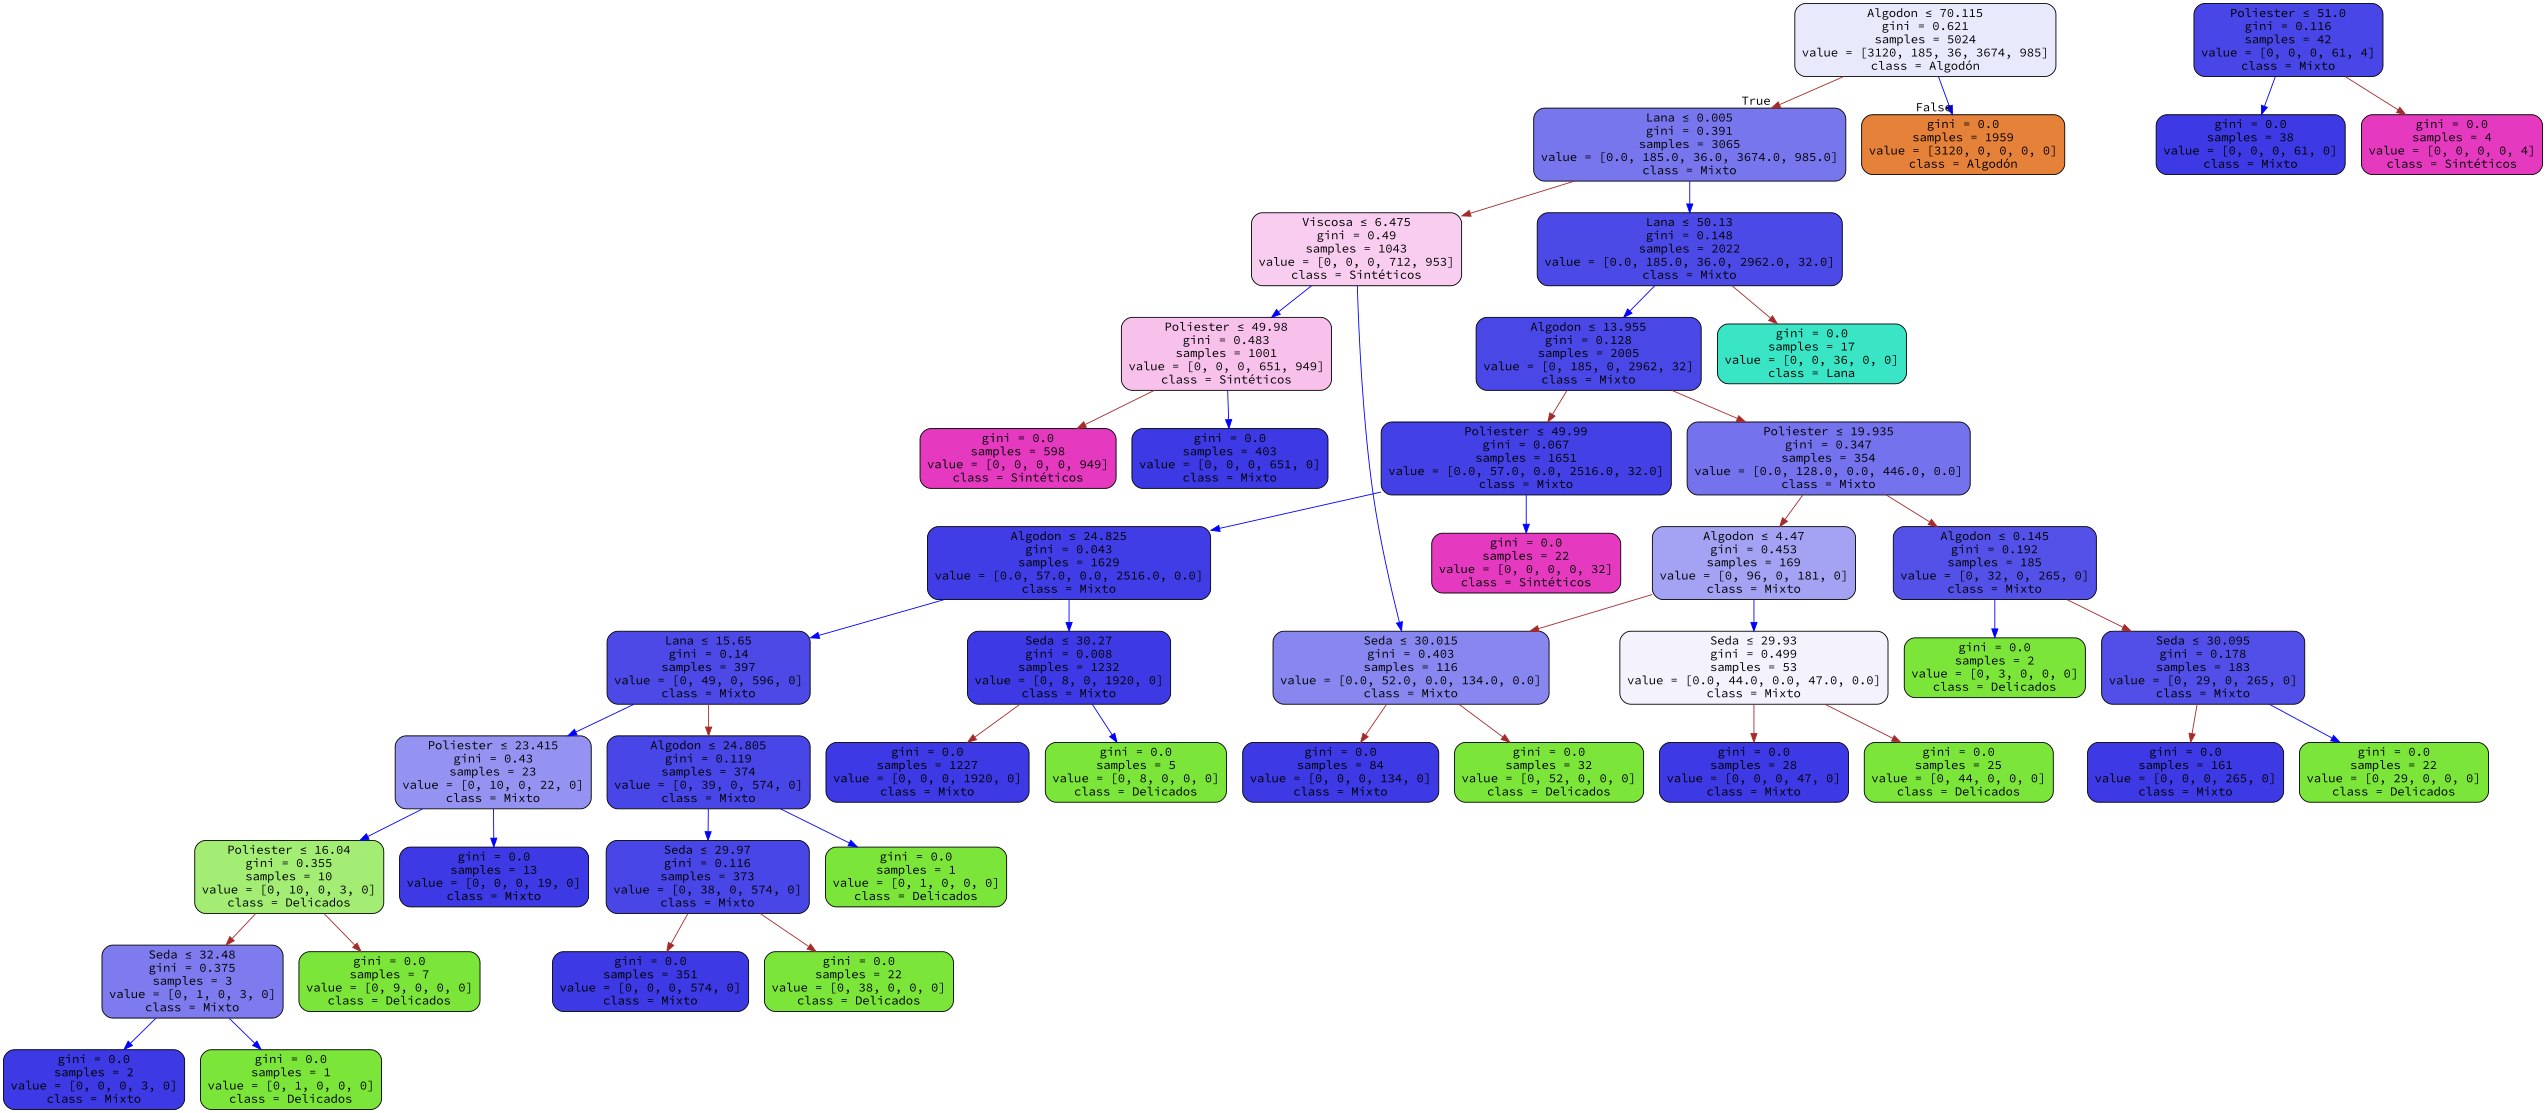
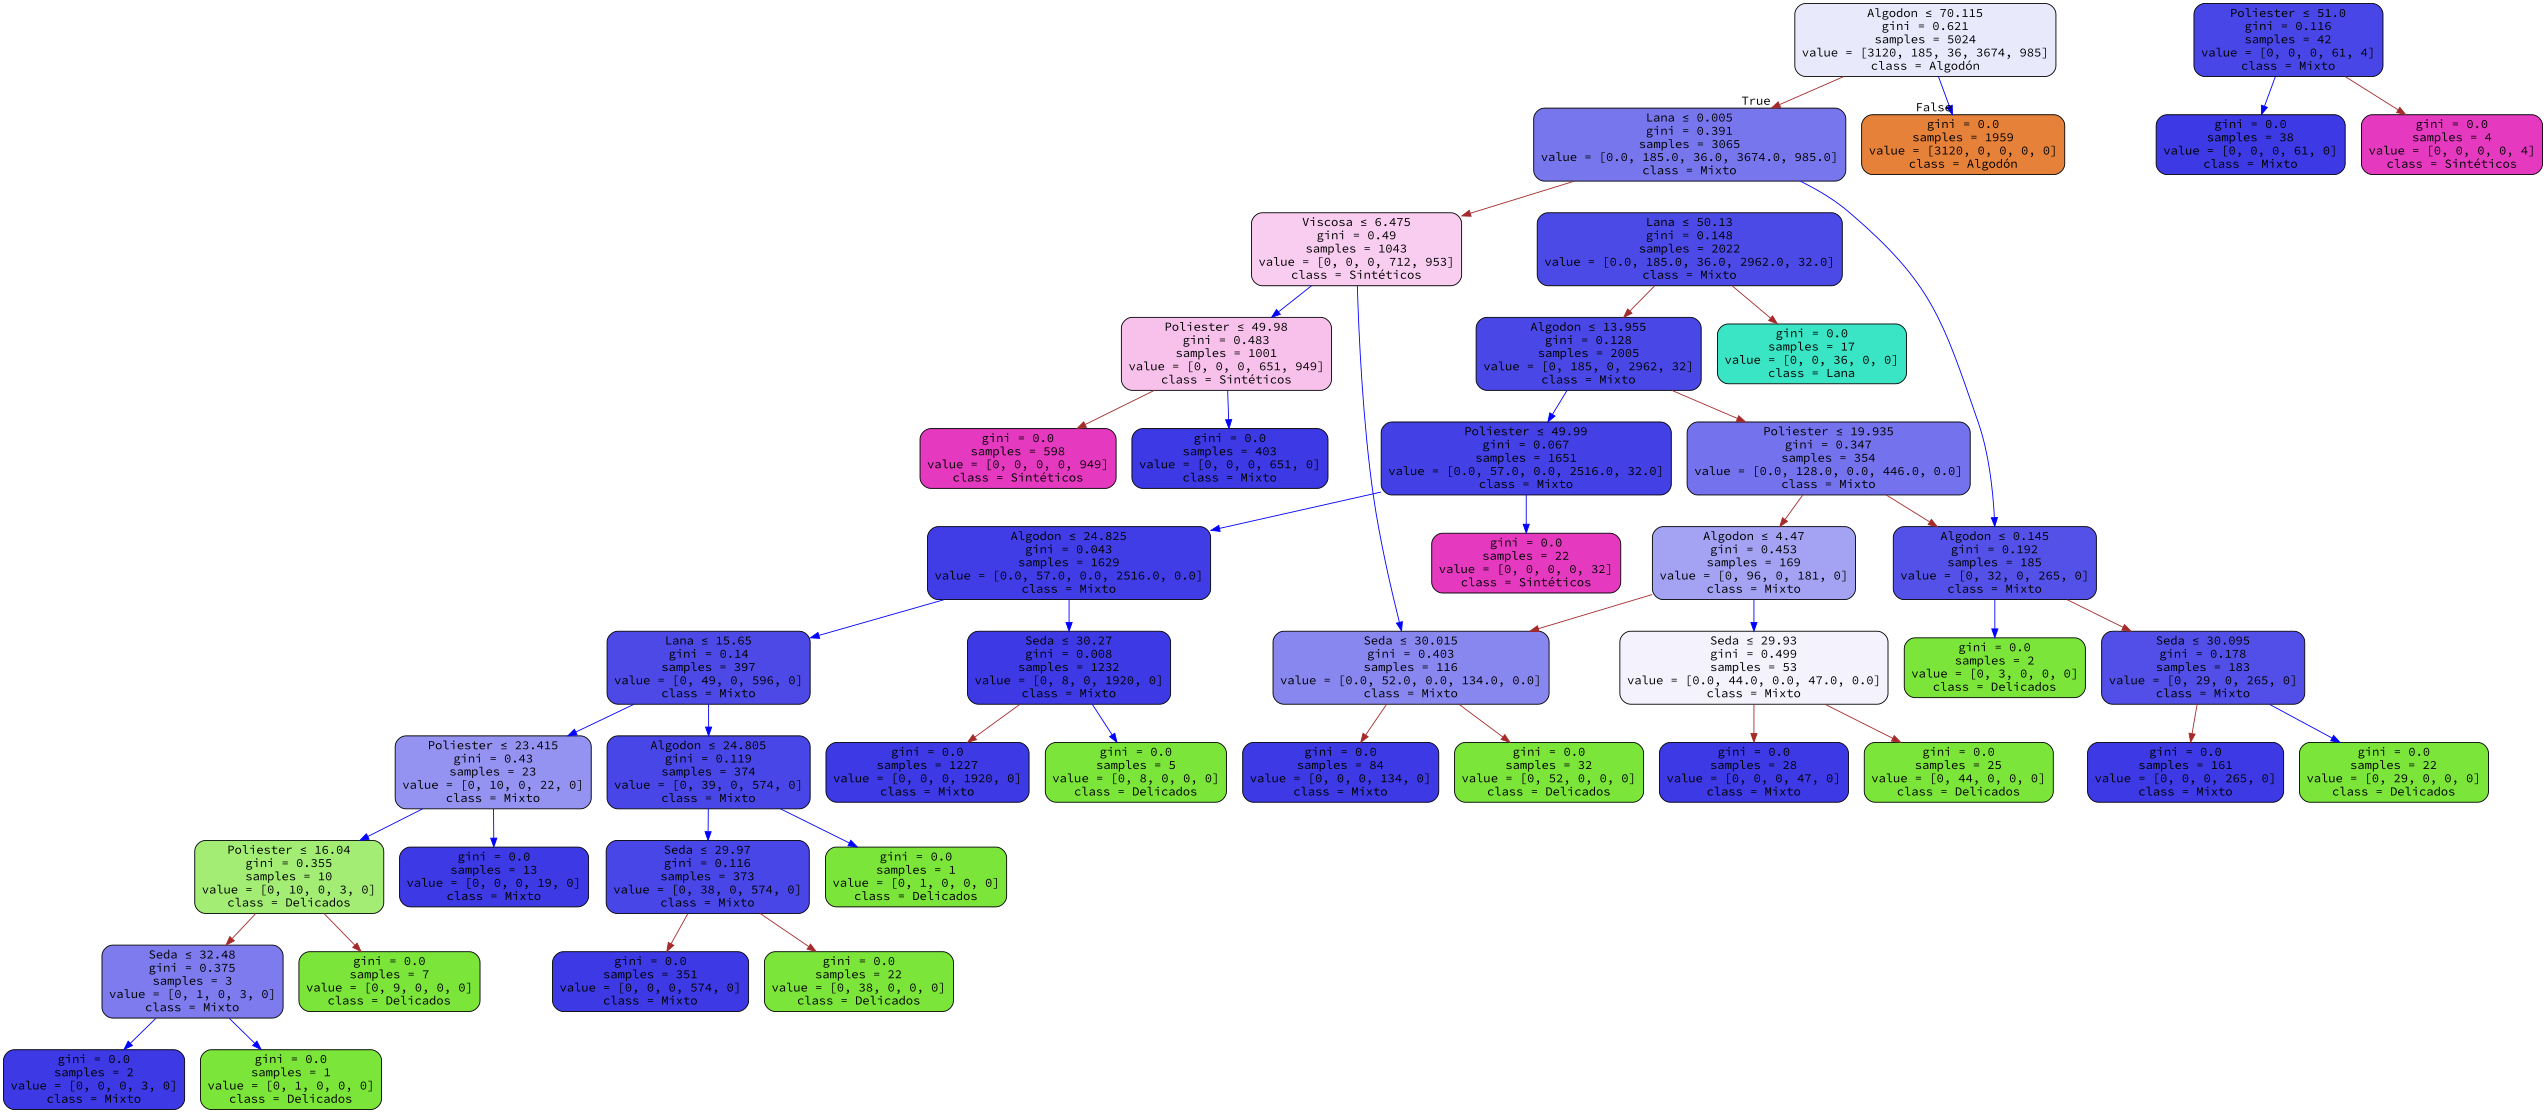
edge "Lana ≤ 0.005" -> "Lana ≤ 50.13": now "Lana ≤ 0.005" -> "Algodon ≤ 0.145"
edge "Lana ≤ 50.13" -> "Algodon ≤ 13.955": color blue -> brown
edge "Algodon ≤ 13.955" -> "Poliester ≤ 49.99": color brown -> blue
edge "Lana ≤ 15.65" -> "Algodon ≤ 24.805": color brown -> blue
